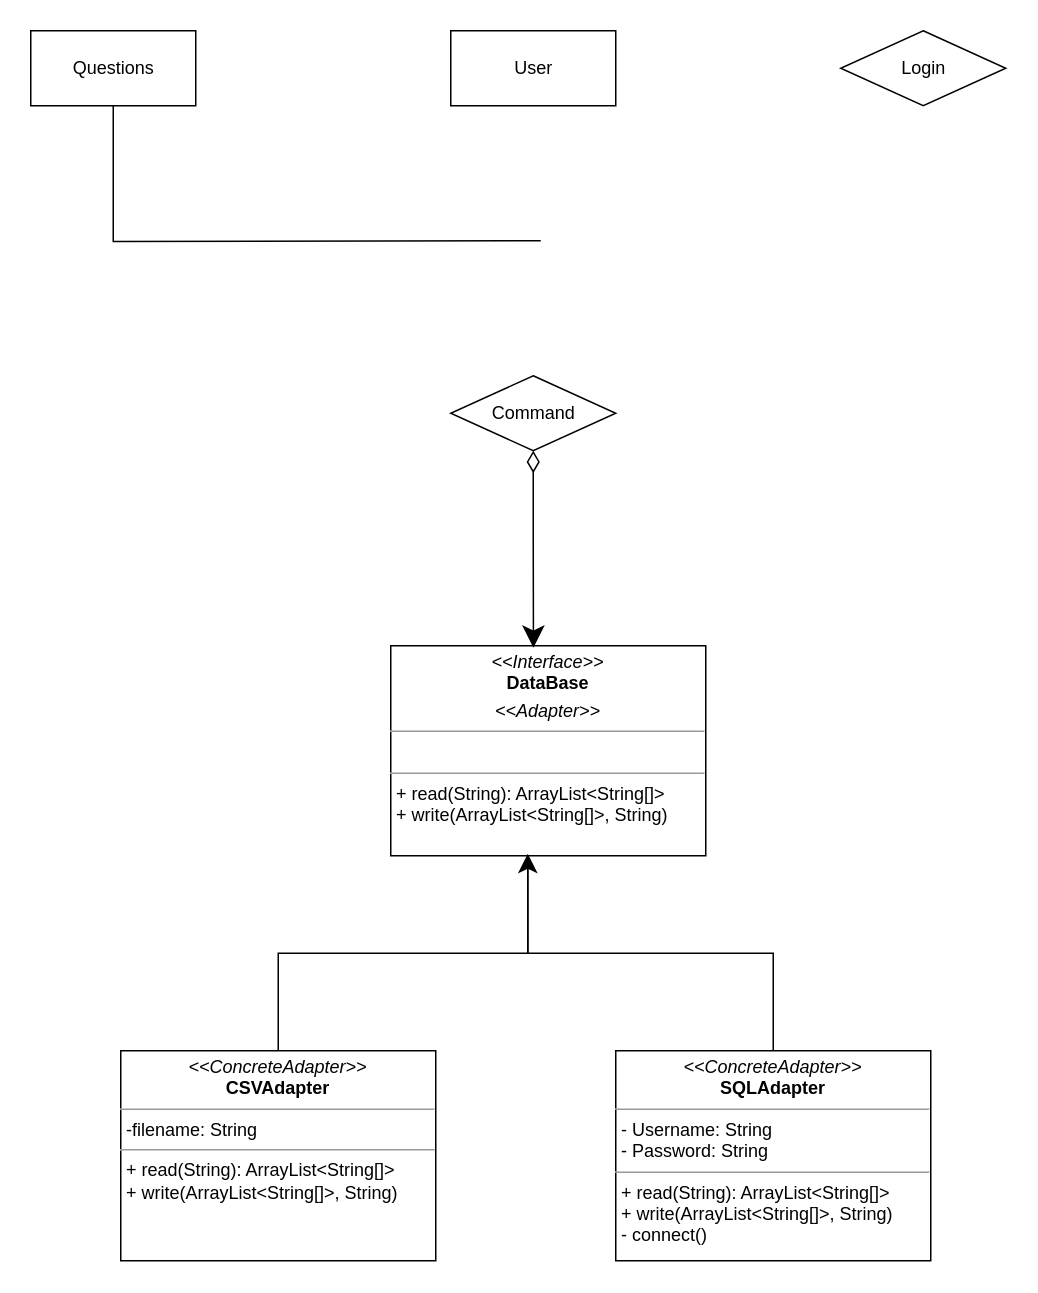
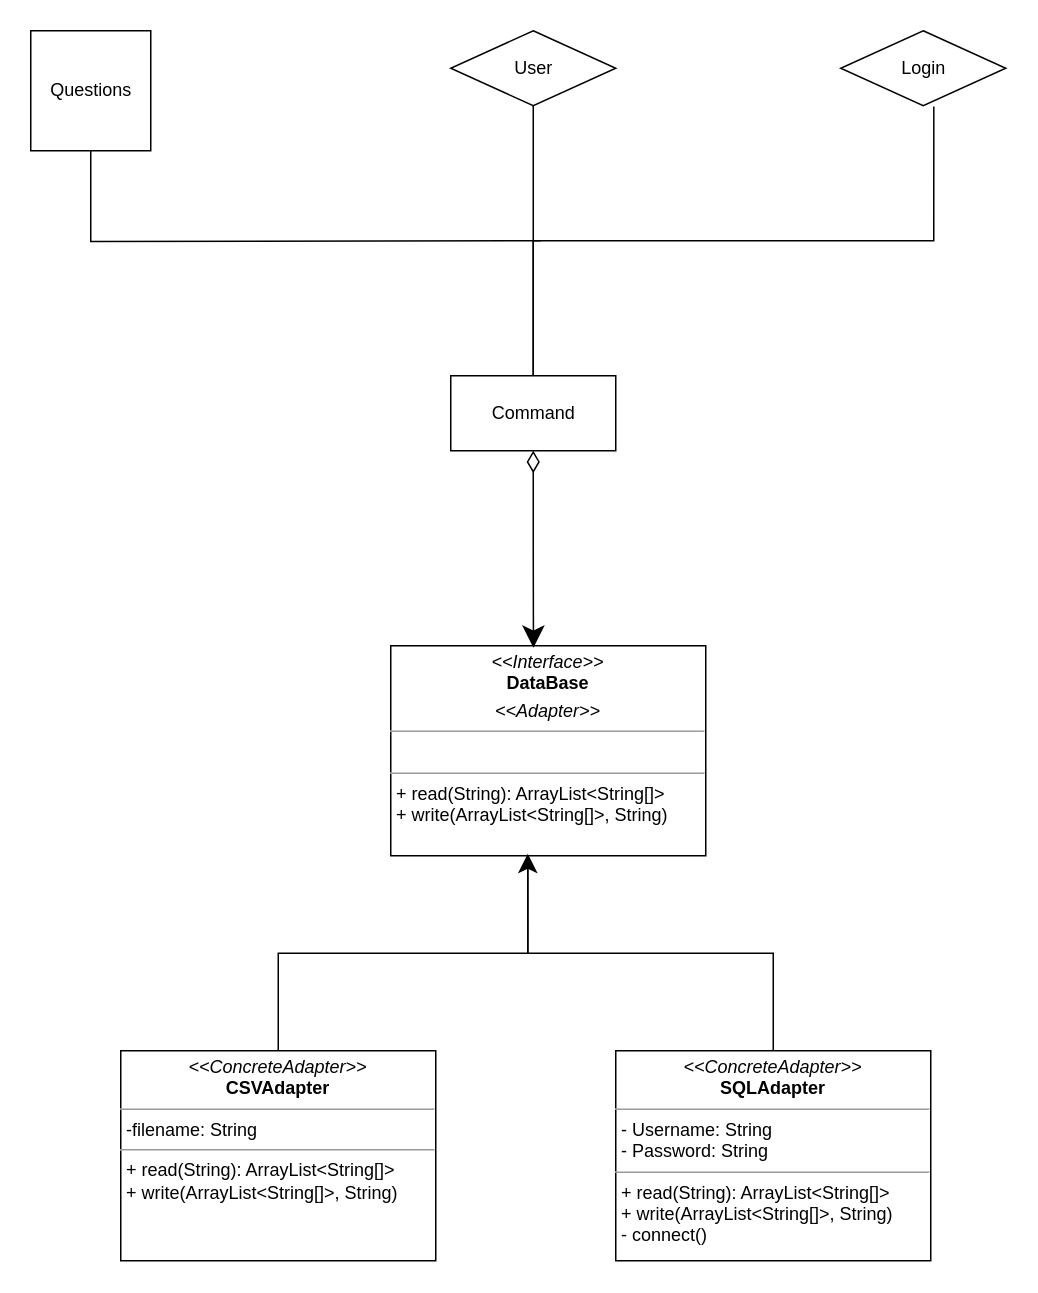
node "Questions": size 165x75 -> 120x120
node "User": shape rectangle -> diamond
edge "User" -- "Command": added
edge "Login" -- "Command": added
node "Command": shape diamond -> rectangle
